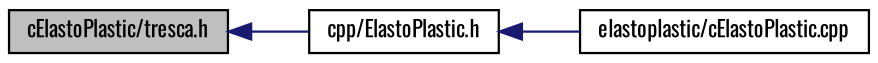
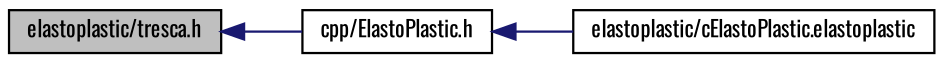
node "cElastoPlastic/tresca.h": label "cElastoPlastic/tresca.h" -> "elastoplastic/tresca.h"
node "elastoplastic/cElastoPlastic.cpp": label "elastoplastic/cElastoPlastic.cpp" -> "elastoplastic/cElastoPlastic.elastoplastic"
